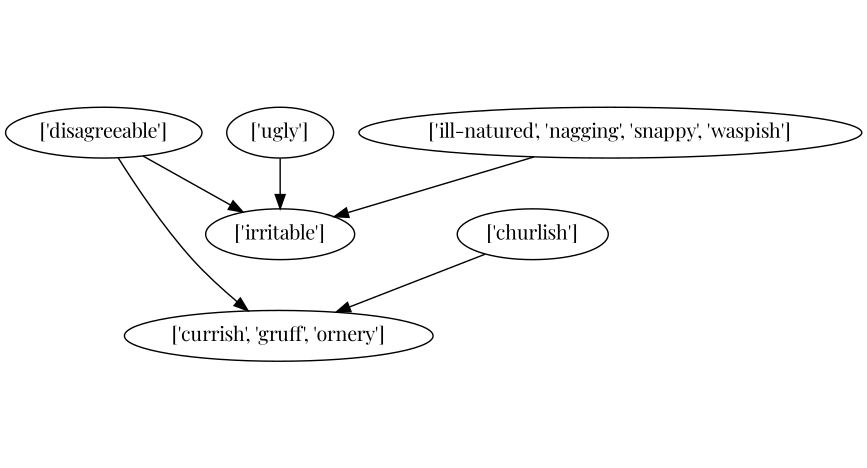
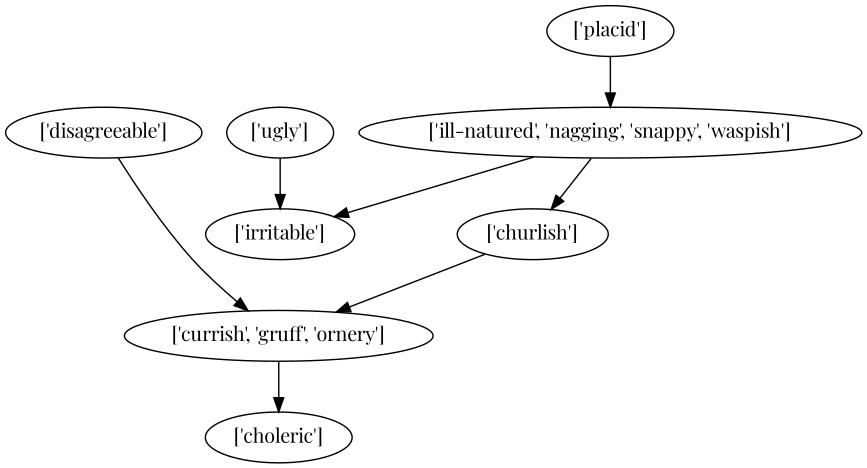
node "['placid']": added
edge "['ill-natured', 'nagging', 'snappy', 'waspish']" -> "['churlish']": added
edge "['disagreeable']" -> "['irritable']": removed
node "['choleric']": added
